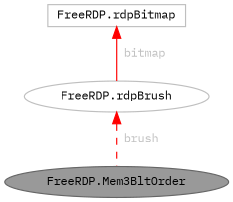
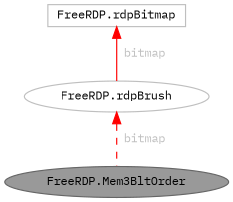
edge "FreeRDP.Mem3BltOrder" -> "FreeRDP.rdpBrush": label " brush" -> " bitmap"
